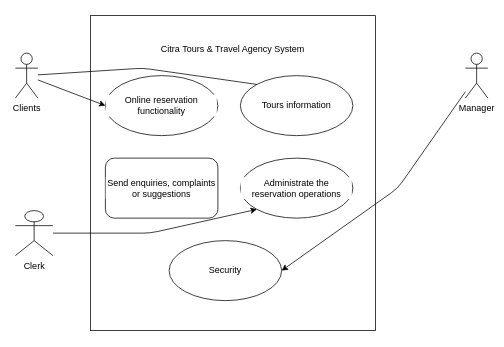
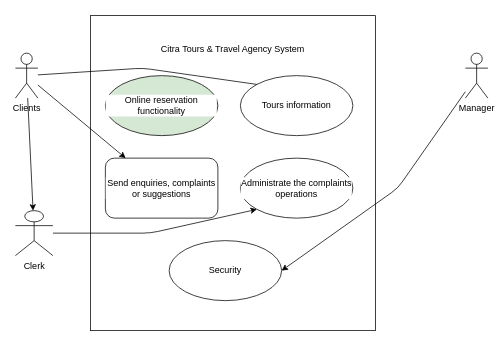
edge "Clients" -> "Online reservation functionality": now "Clients" -> "Clerk"
node "Online reservation functionality": fillcolor #ffffff -> #d5e8d4
edge "Clients" -> "Send enquiries, complaints or suggestions": added
node "Administrate the reservation operations": label "Administrate the reservation operations" -> "Administrate the complaints operations"
